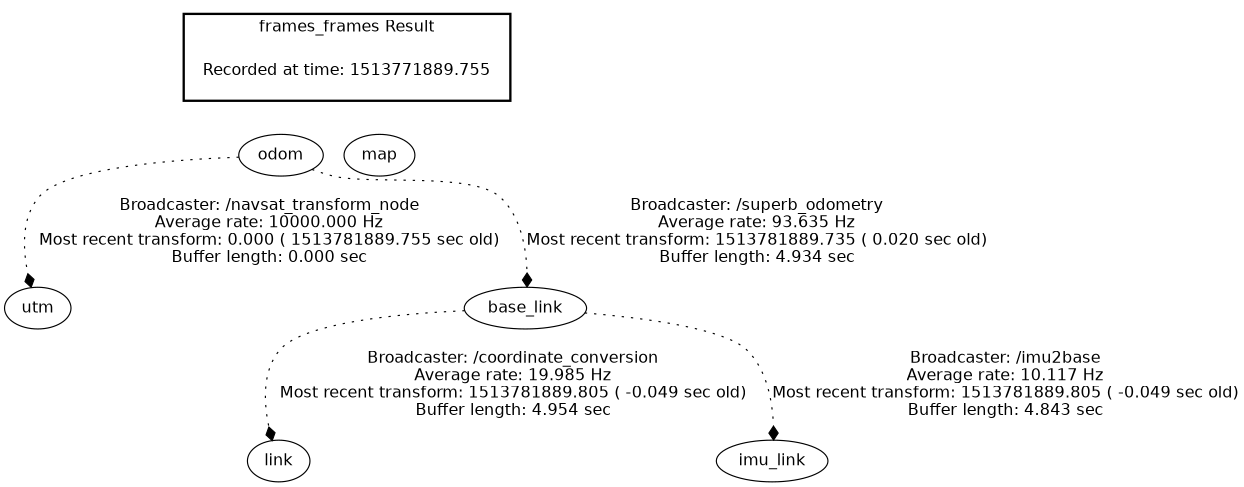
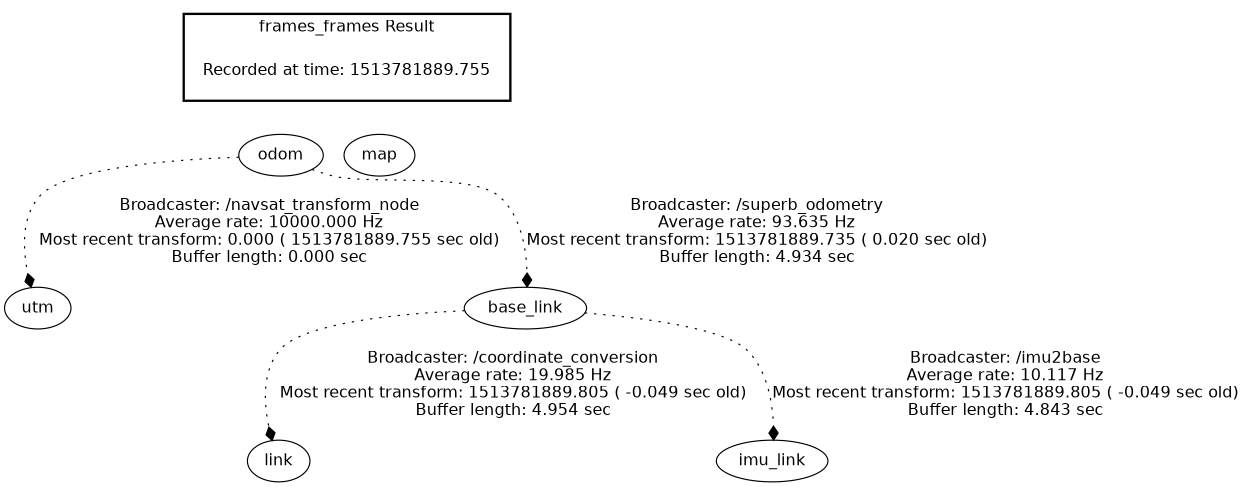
node "Recorded at time: 1513771889.755": label "Recorded at time: 1513771889.755" -> "Recorded at time: 1513781889.755"
